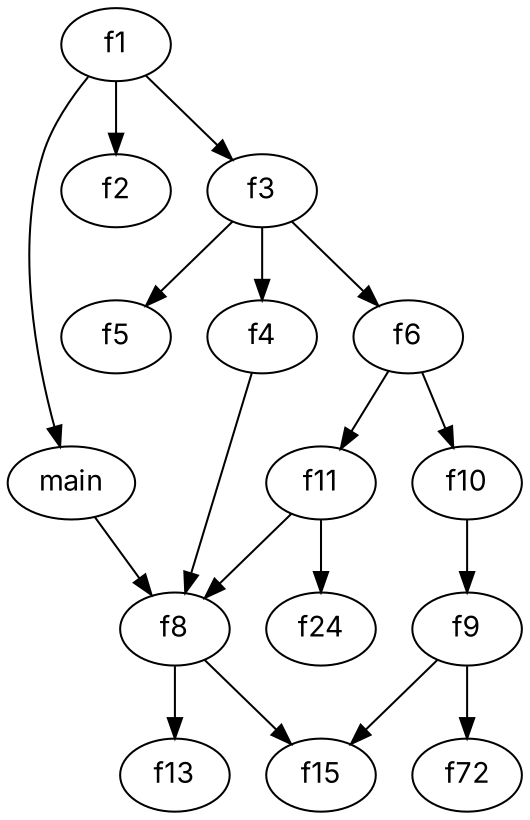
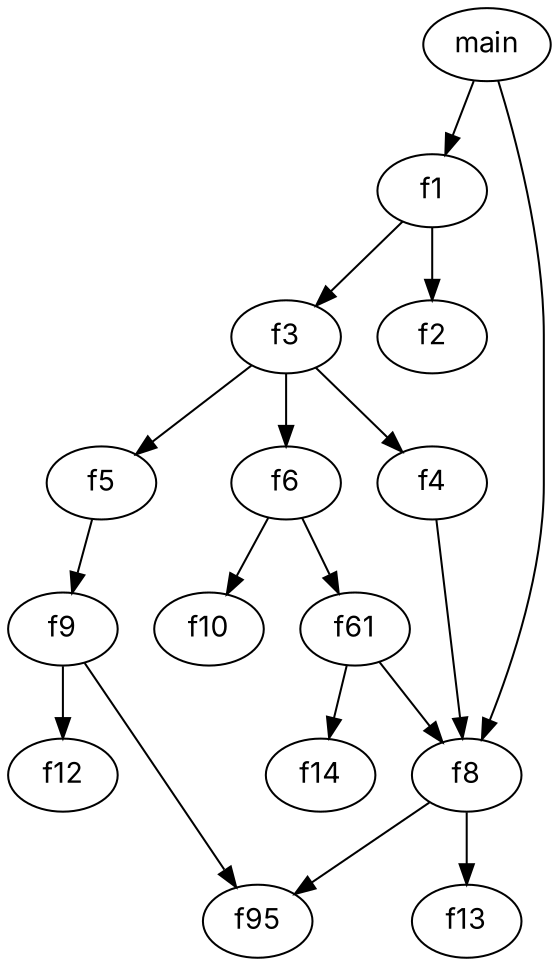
edge "f1" -> "main": reversed
node "f11": label "f11" -> "f61"
edge "f10" -> "f9": now "f5" -> "f9"
node "f24": label "f24" -> "f14"
node "f15": label "f15" -> "f95"
node "f72": label "f72" -> "f12"
